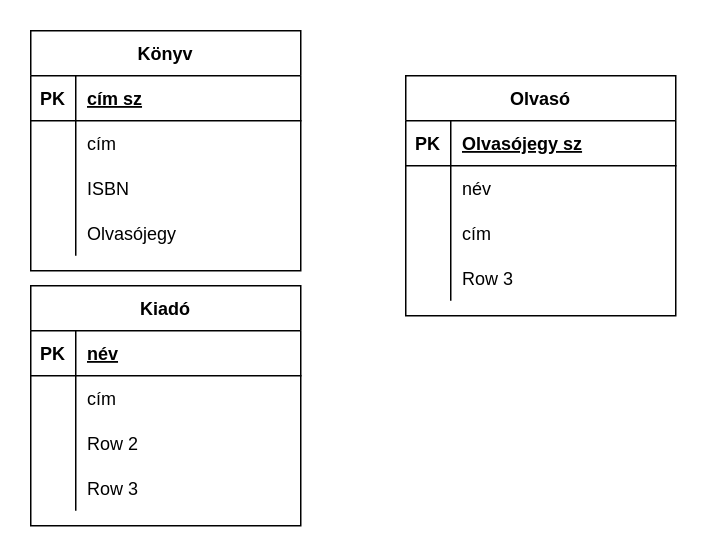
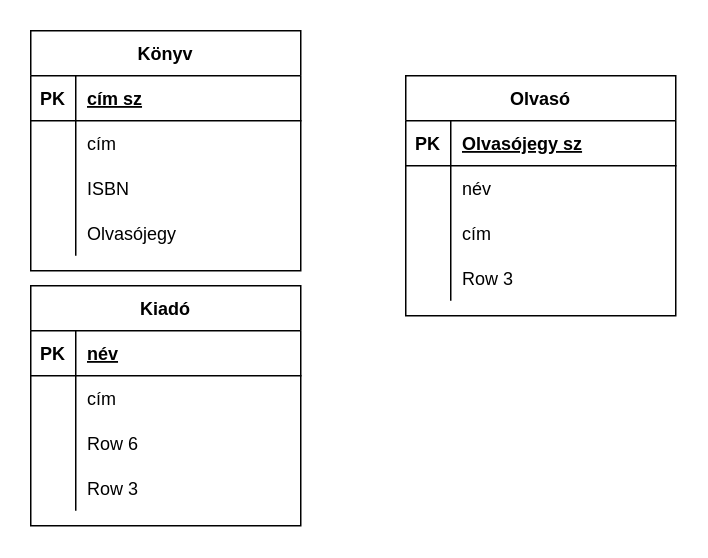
node "Row 2": label "Row 2" -> "Row 6"
